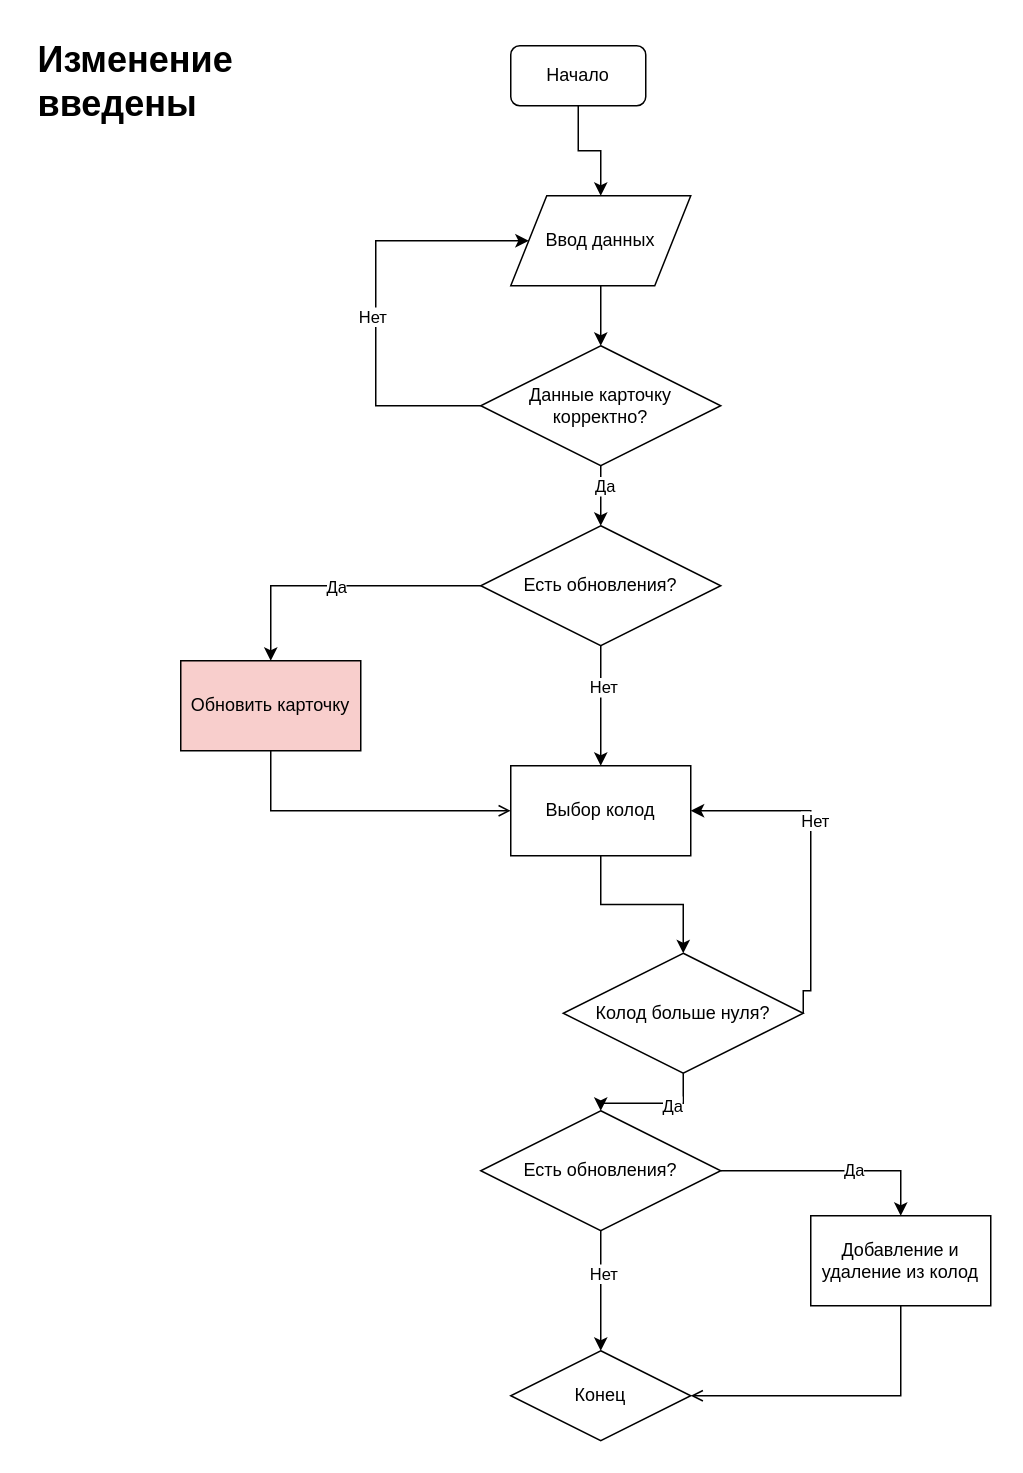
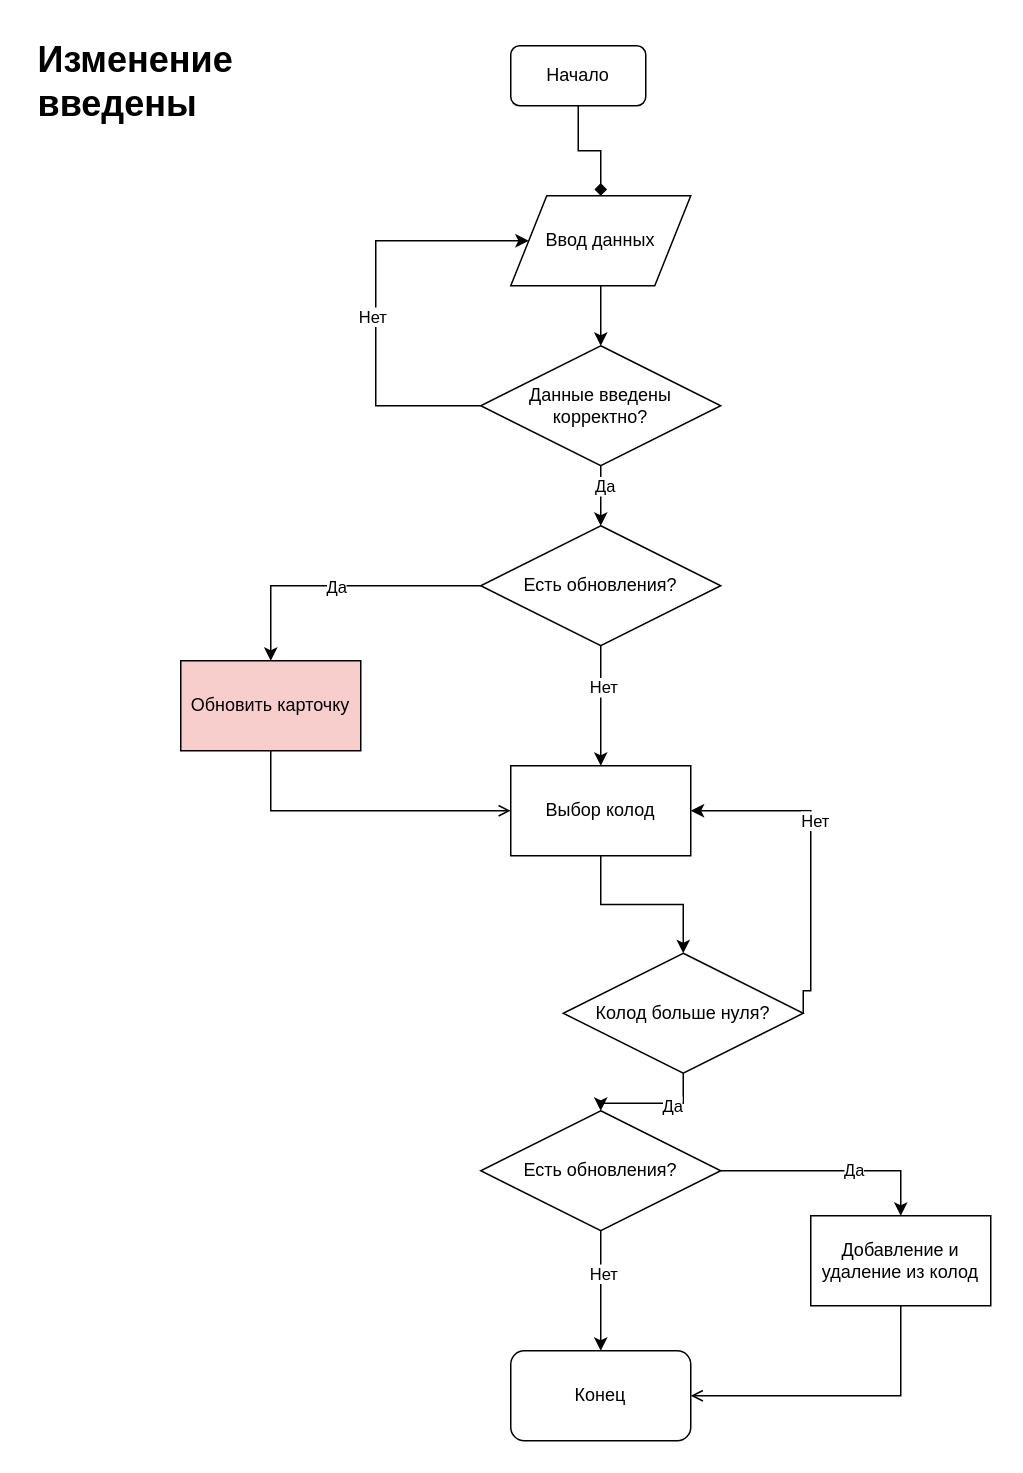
edge "Начало" -> "Ввод данных": arrowhead classic -> diamond
node "Данные карточку корректно?": label "Данные карточку корректно?" -> "Данные введены корректно?"
node "Конец": shape diamond -> rounded rectangle
